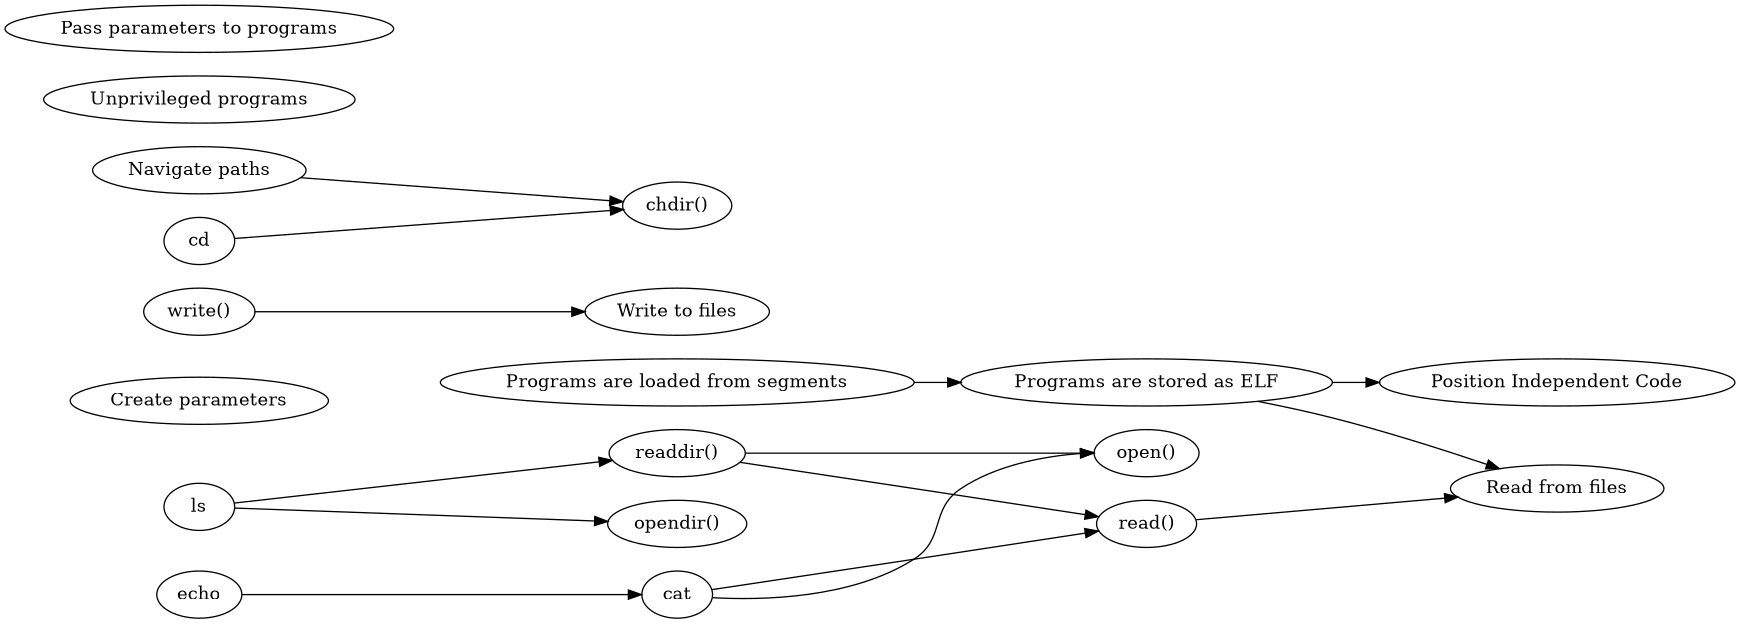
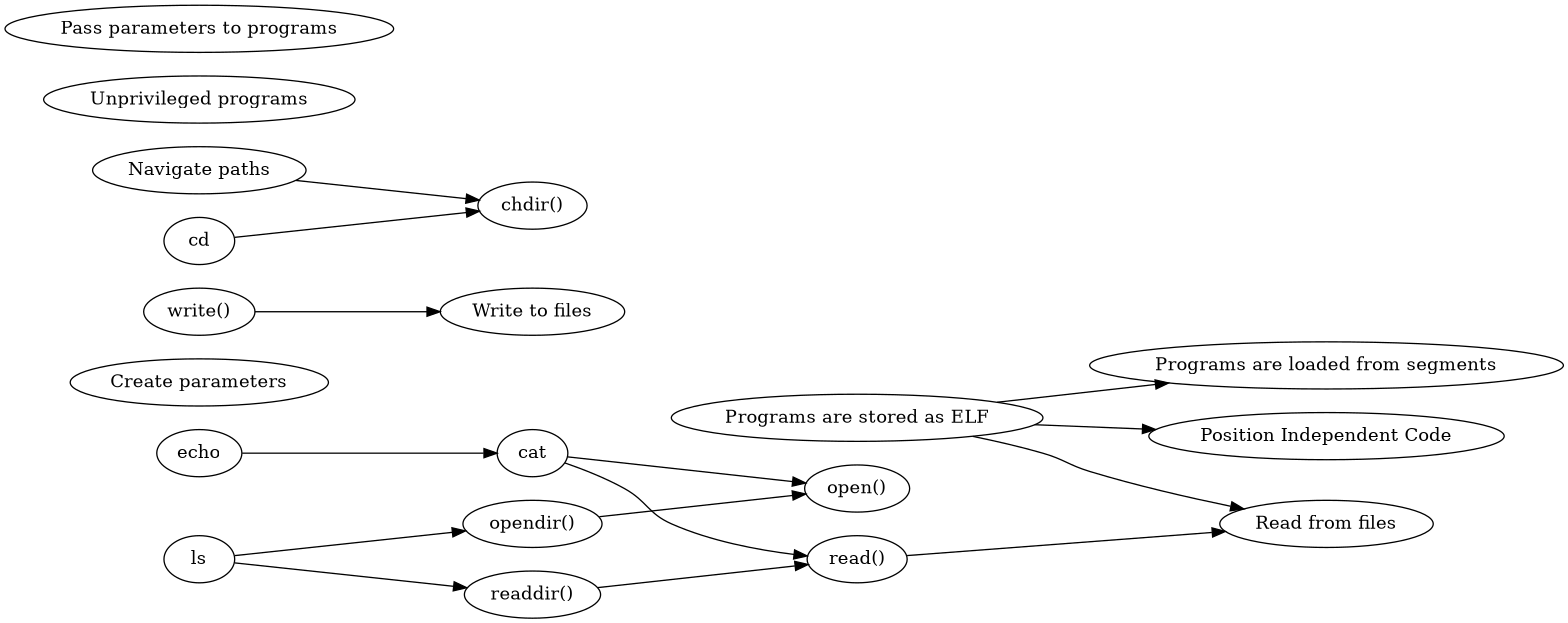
edge "Programs are loaded from segments" -> "Programs are stored as ELF": reversed
edge "readdir()" -> "open()": now "opendir()" -> "open()"
